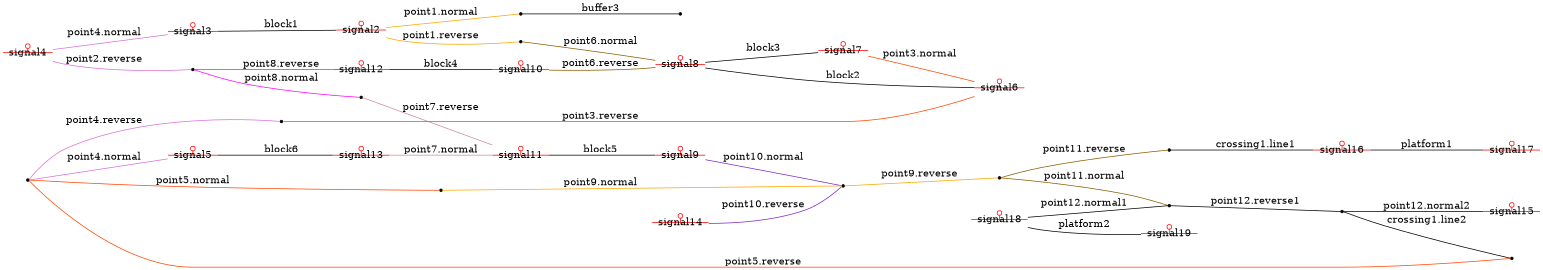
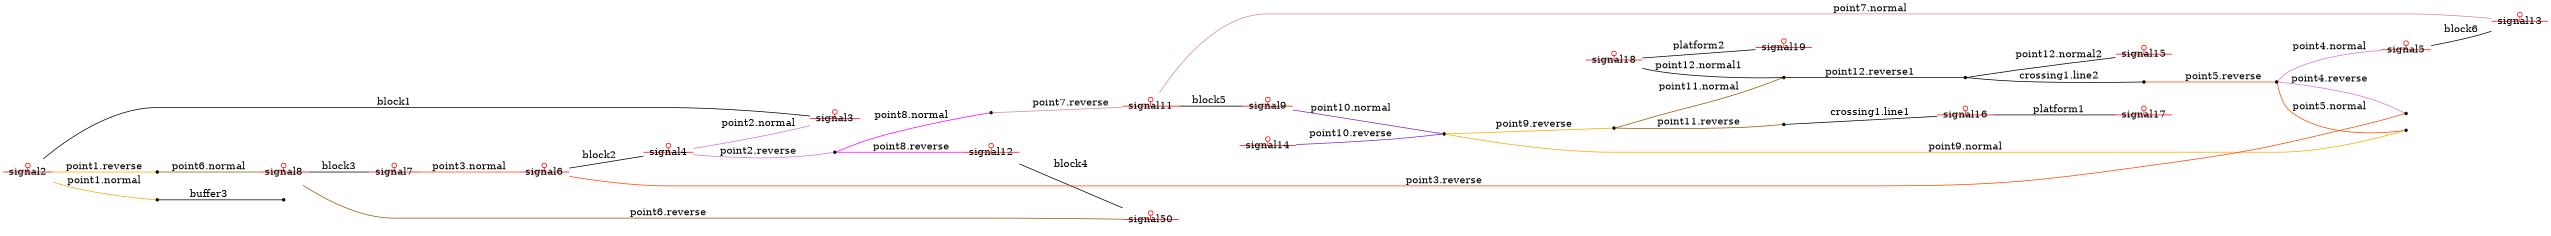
edge "signal3" -- "signal4": label "point4.normal" -> "point2.normal"
node "signal10": label "signal10" -> "signal50"
edge "signal8" -- "signal6": now "signal4" -- "signal6"
